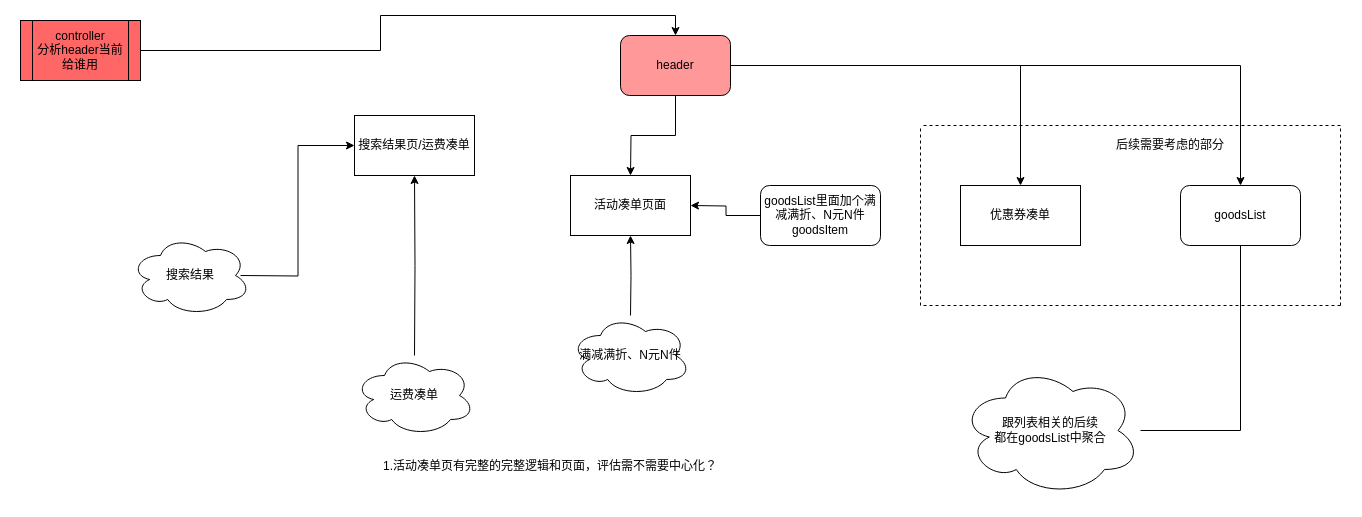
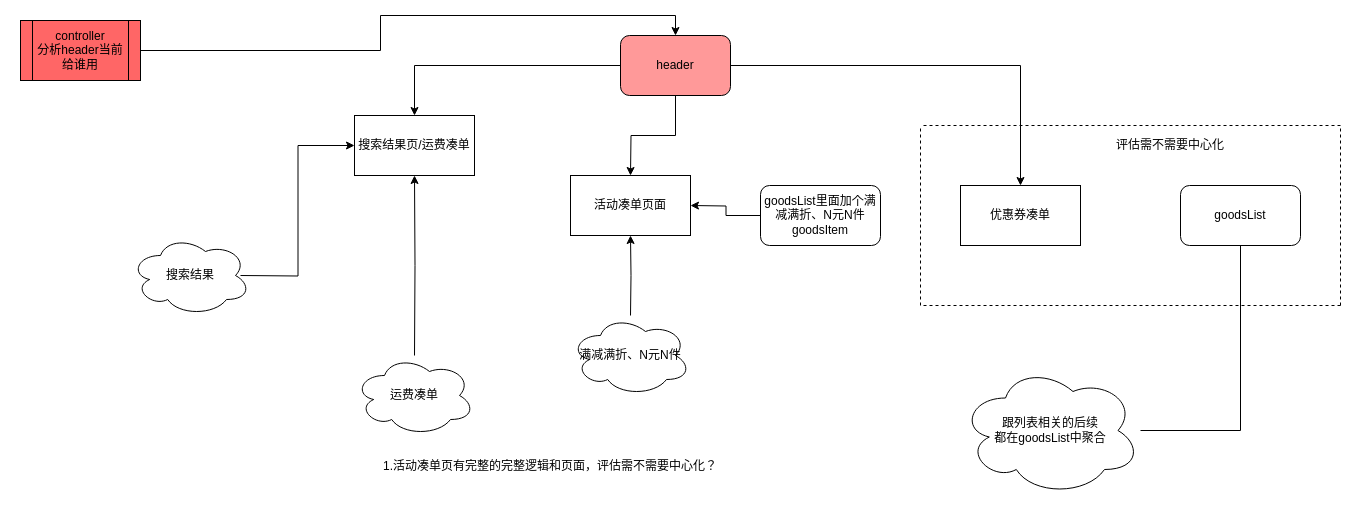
edge "header" -> "goodsList": now "header" -> "搜索结果页/运费凑单"
node "后续需要考虑的部分": label "后续需要考虑的部分" -> "评估需不需要中心化"
